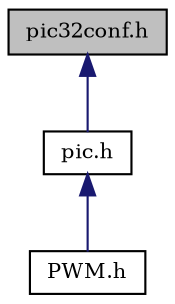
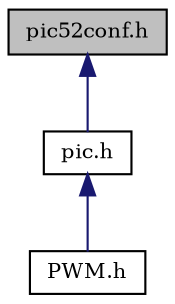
node "pic32conf.h": label "pic32conf.h" -> "pic52conf.h"
